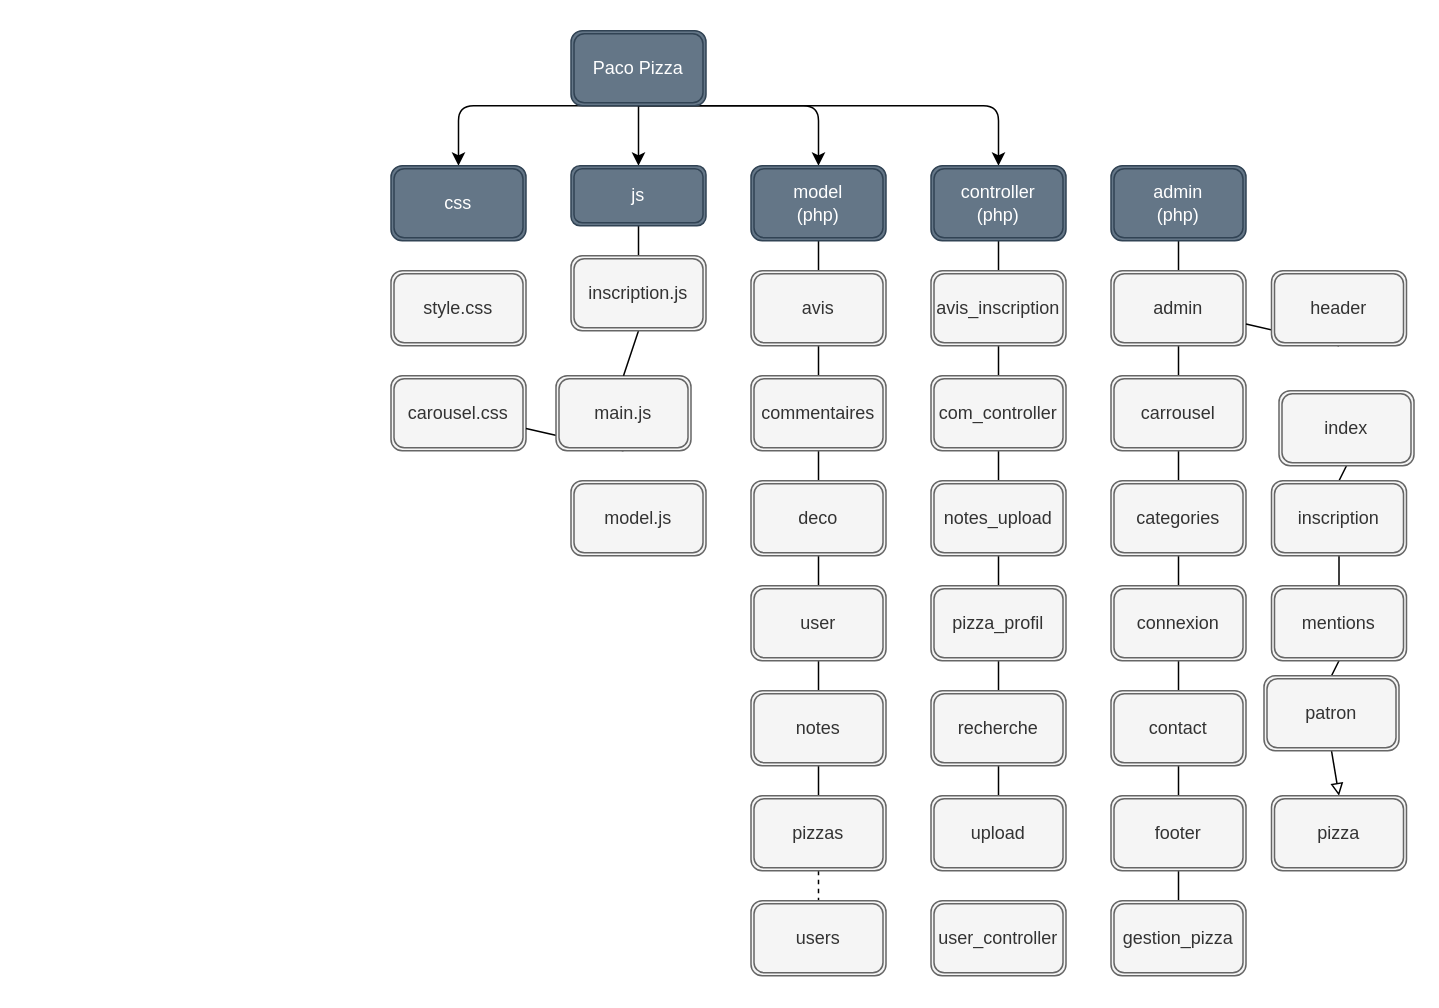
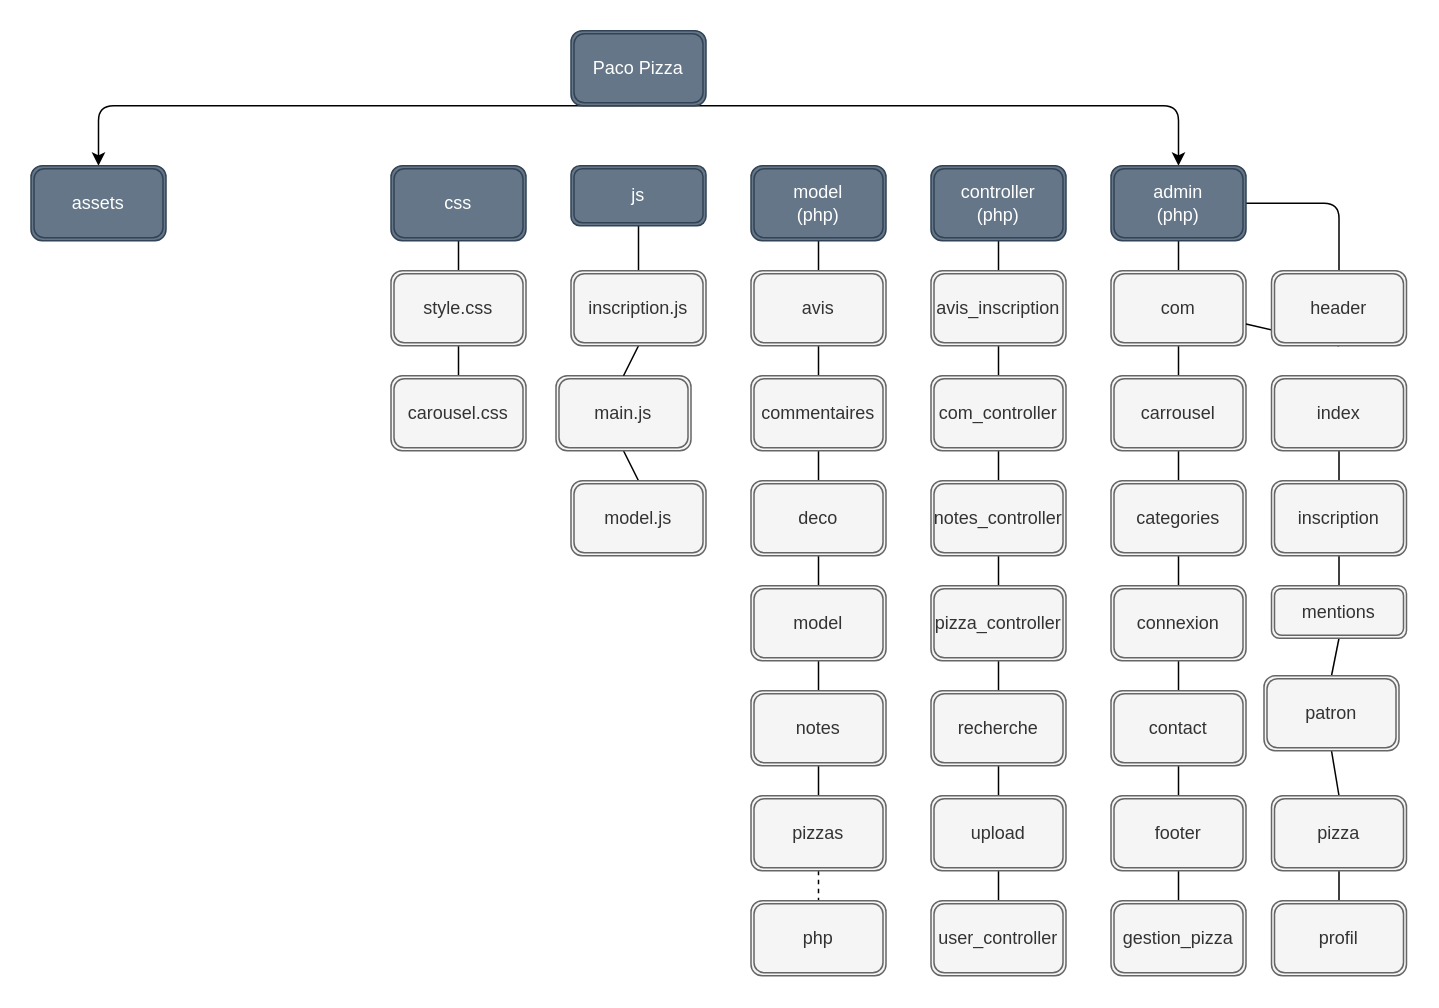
edge "Paco Pizza" -> "assets": added
edge "Paco Pizza" -> "admin (php)": added
edge "Paco Pizza" -> "css": removed
edge "Paco Pizza" -> "js": removed
edge "Paco Pizza" -> "model (php)": removed
edge "Paco Pizza" -> "controller (php)": removed
node "assets": added
edge "admin (php)" -- "header": added
edge "css" -- "style.css": added
node "inscription.js": moved (638, 293) -> (638, 308)
node "admin": label "admin" -> "com"
edge "style.css" -- "carousel.css": added
node "index": moved (1346, 428) -> (1339, 413)
edge "carousel.css" -- "main.js": now "model.js" -- "main.js"
node "notes_upload": label "notes_upload" -> "notes_controller"
node "user": label "user" -> "model"
node "pizza_profil": label "pizza_profil" -> "pizza_controller"
node "mentions": size 135x75 -> 135x53
edge "patron" -> "pizza": arrowhead block -> none
edge "upload" -- "user_controller": added
edge "pizza" -- "profil": added
node "users": label "users" -> "php"
node "profil": added
